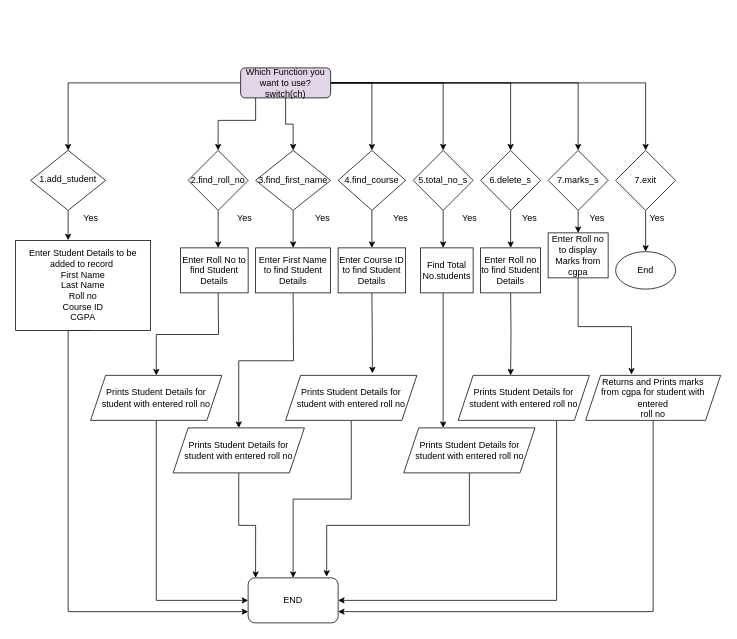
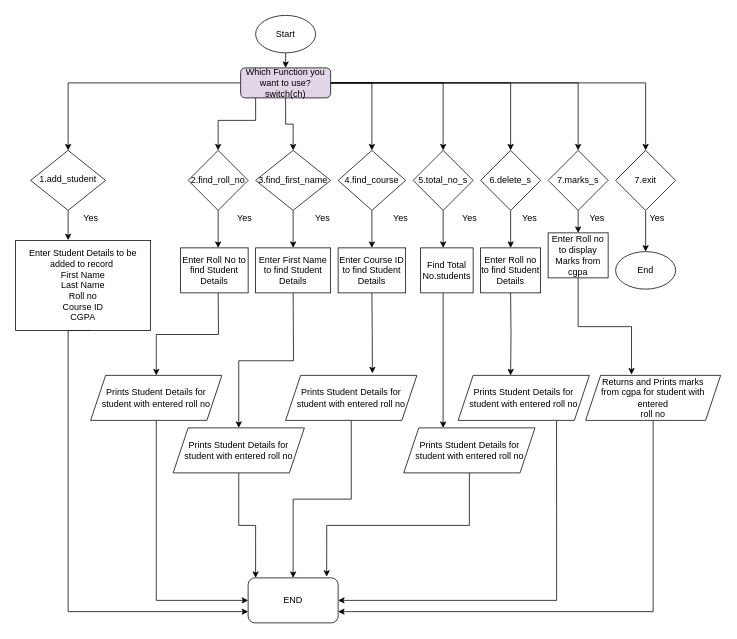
node "Start": added
edge "Start" -> "Which Function you want to use? switch(ch)": added
